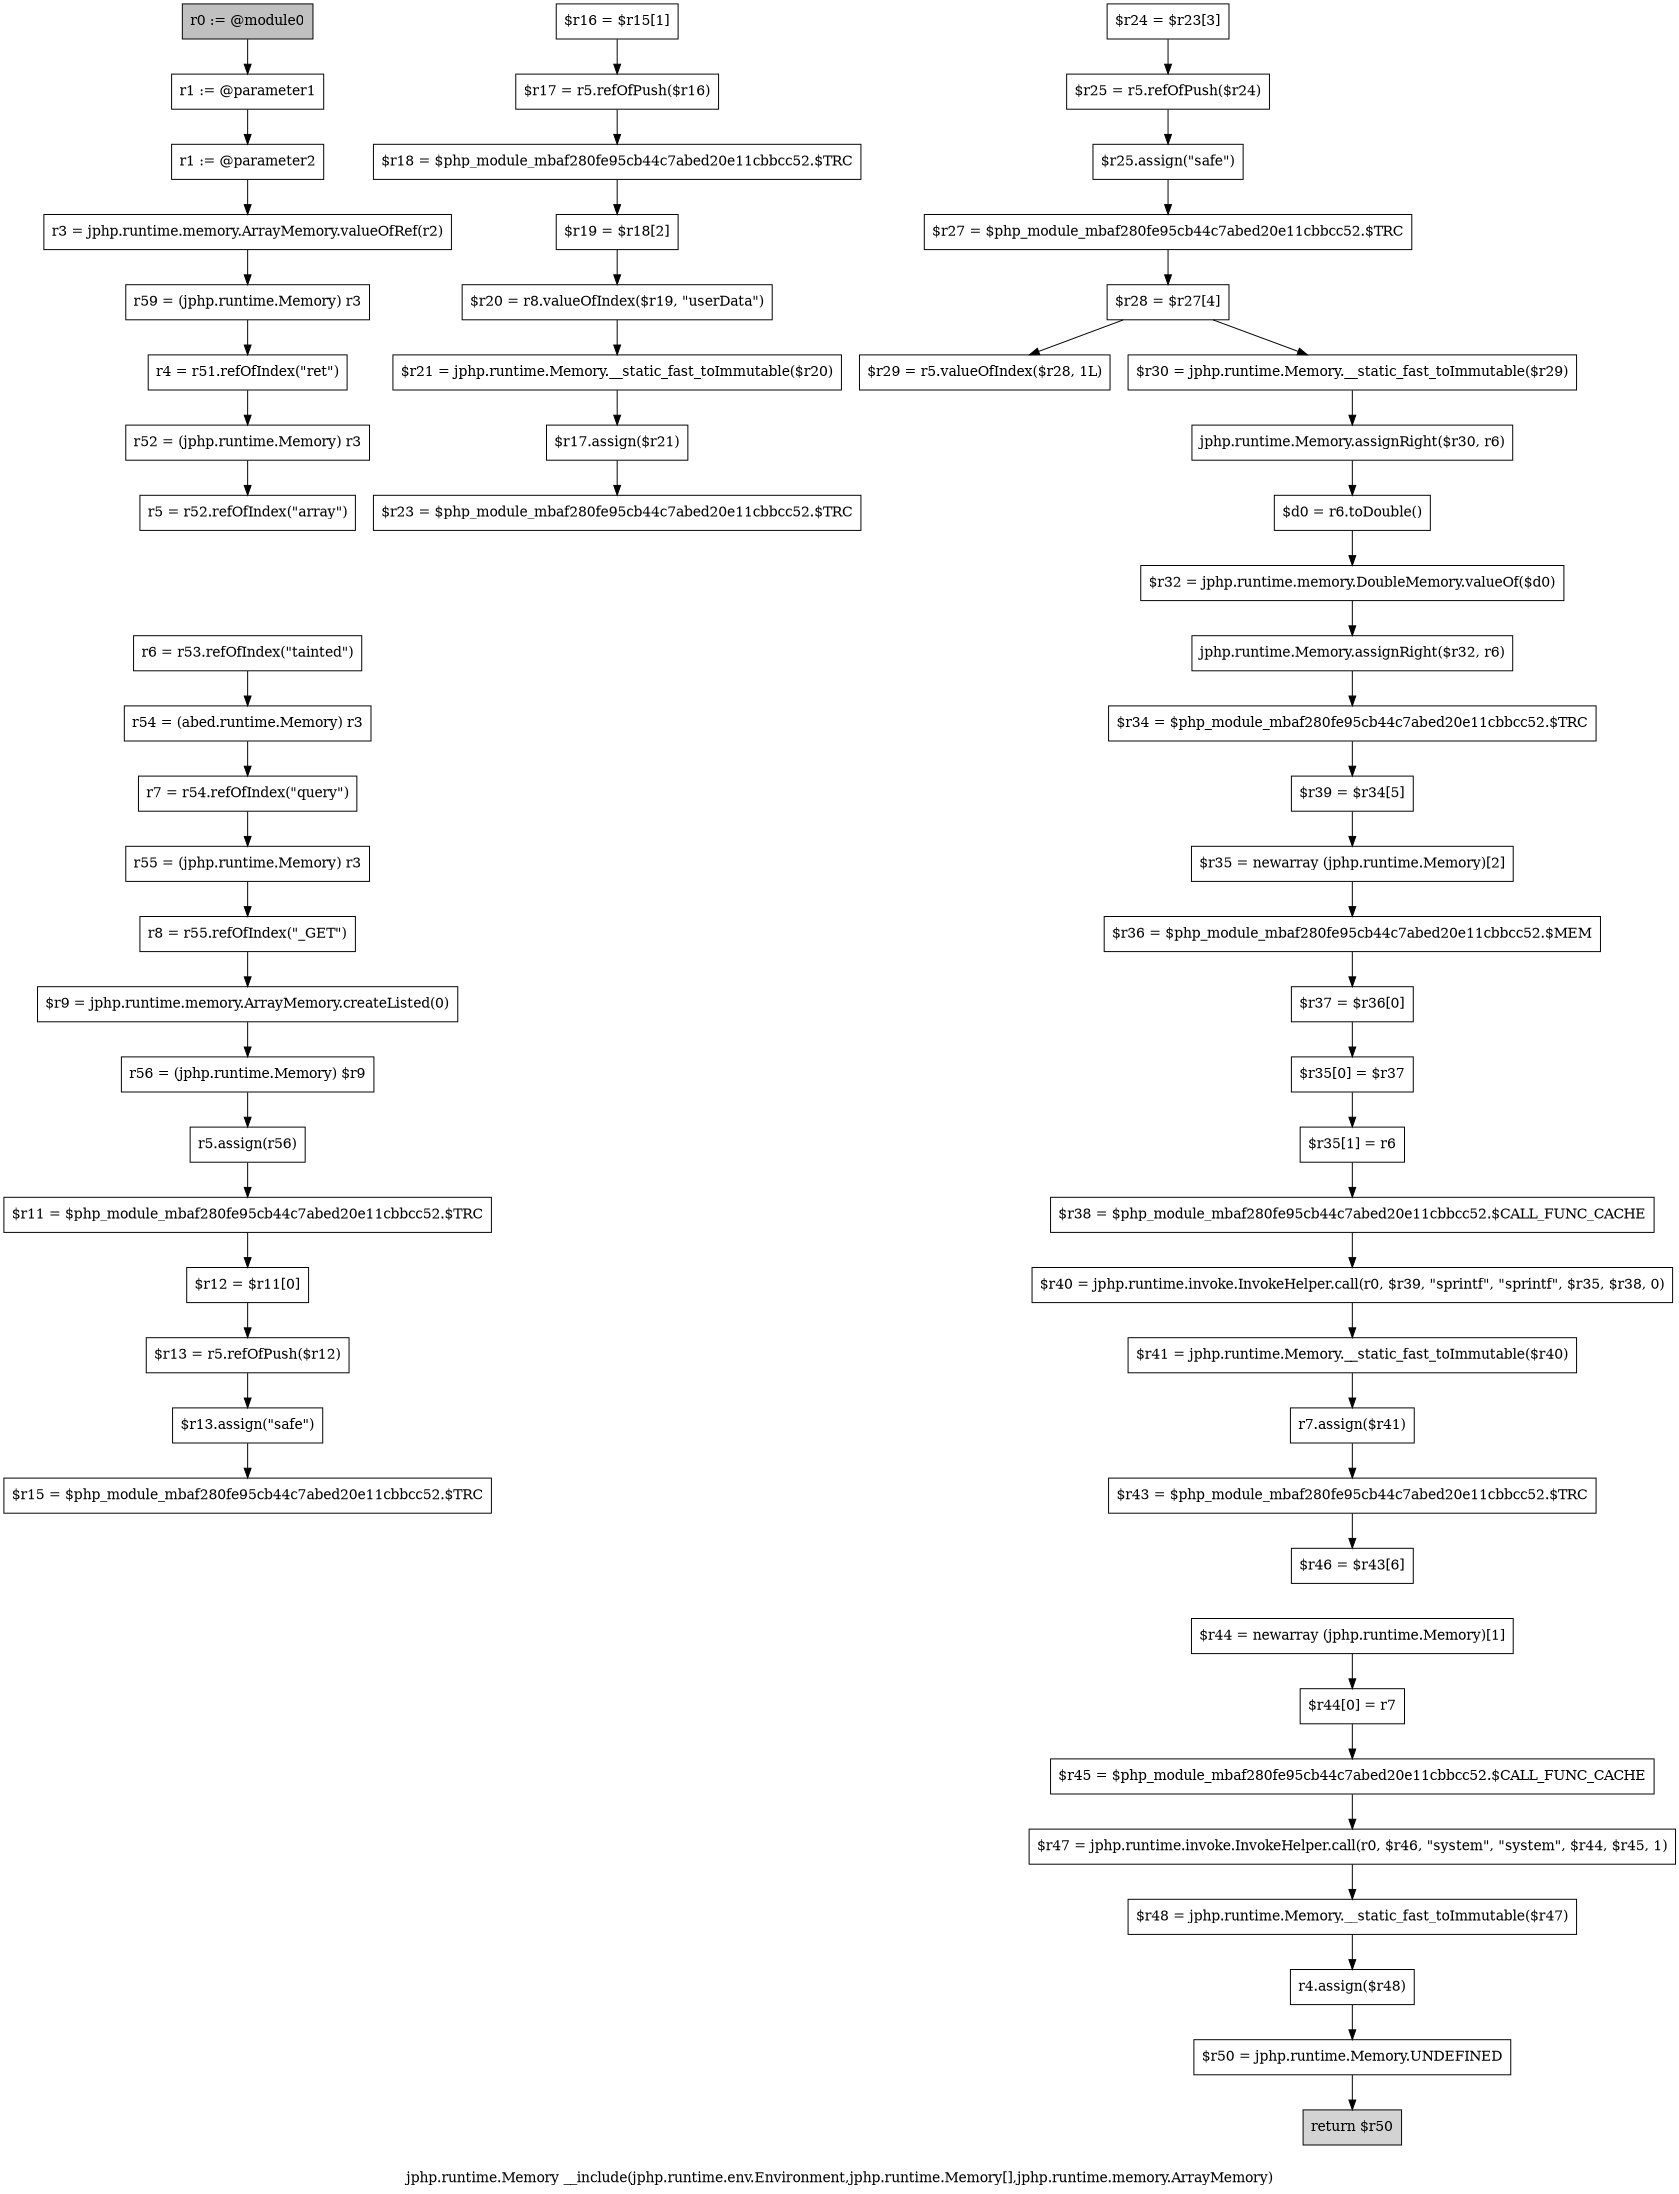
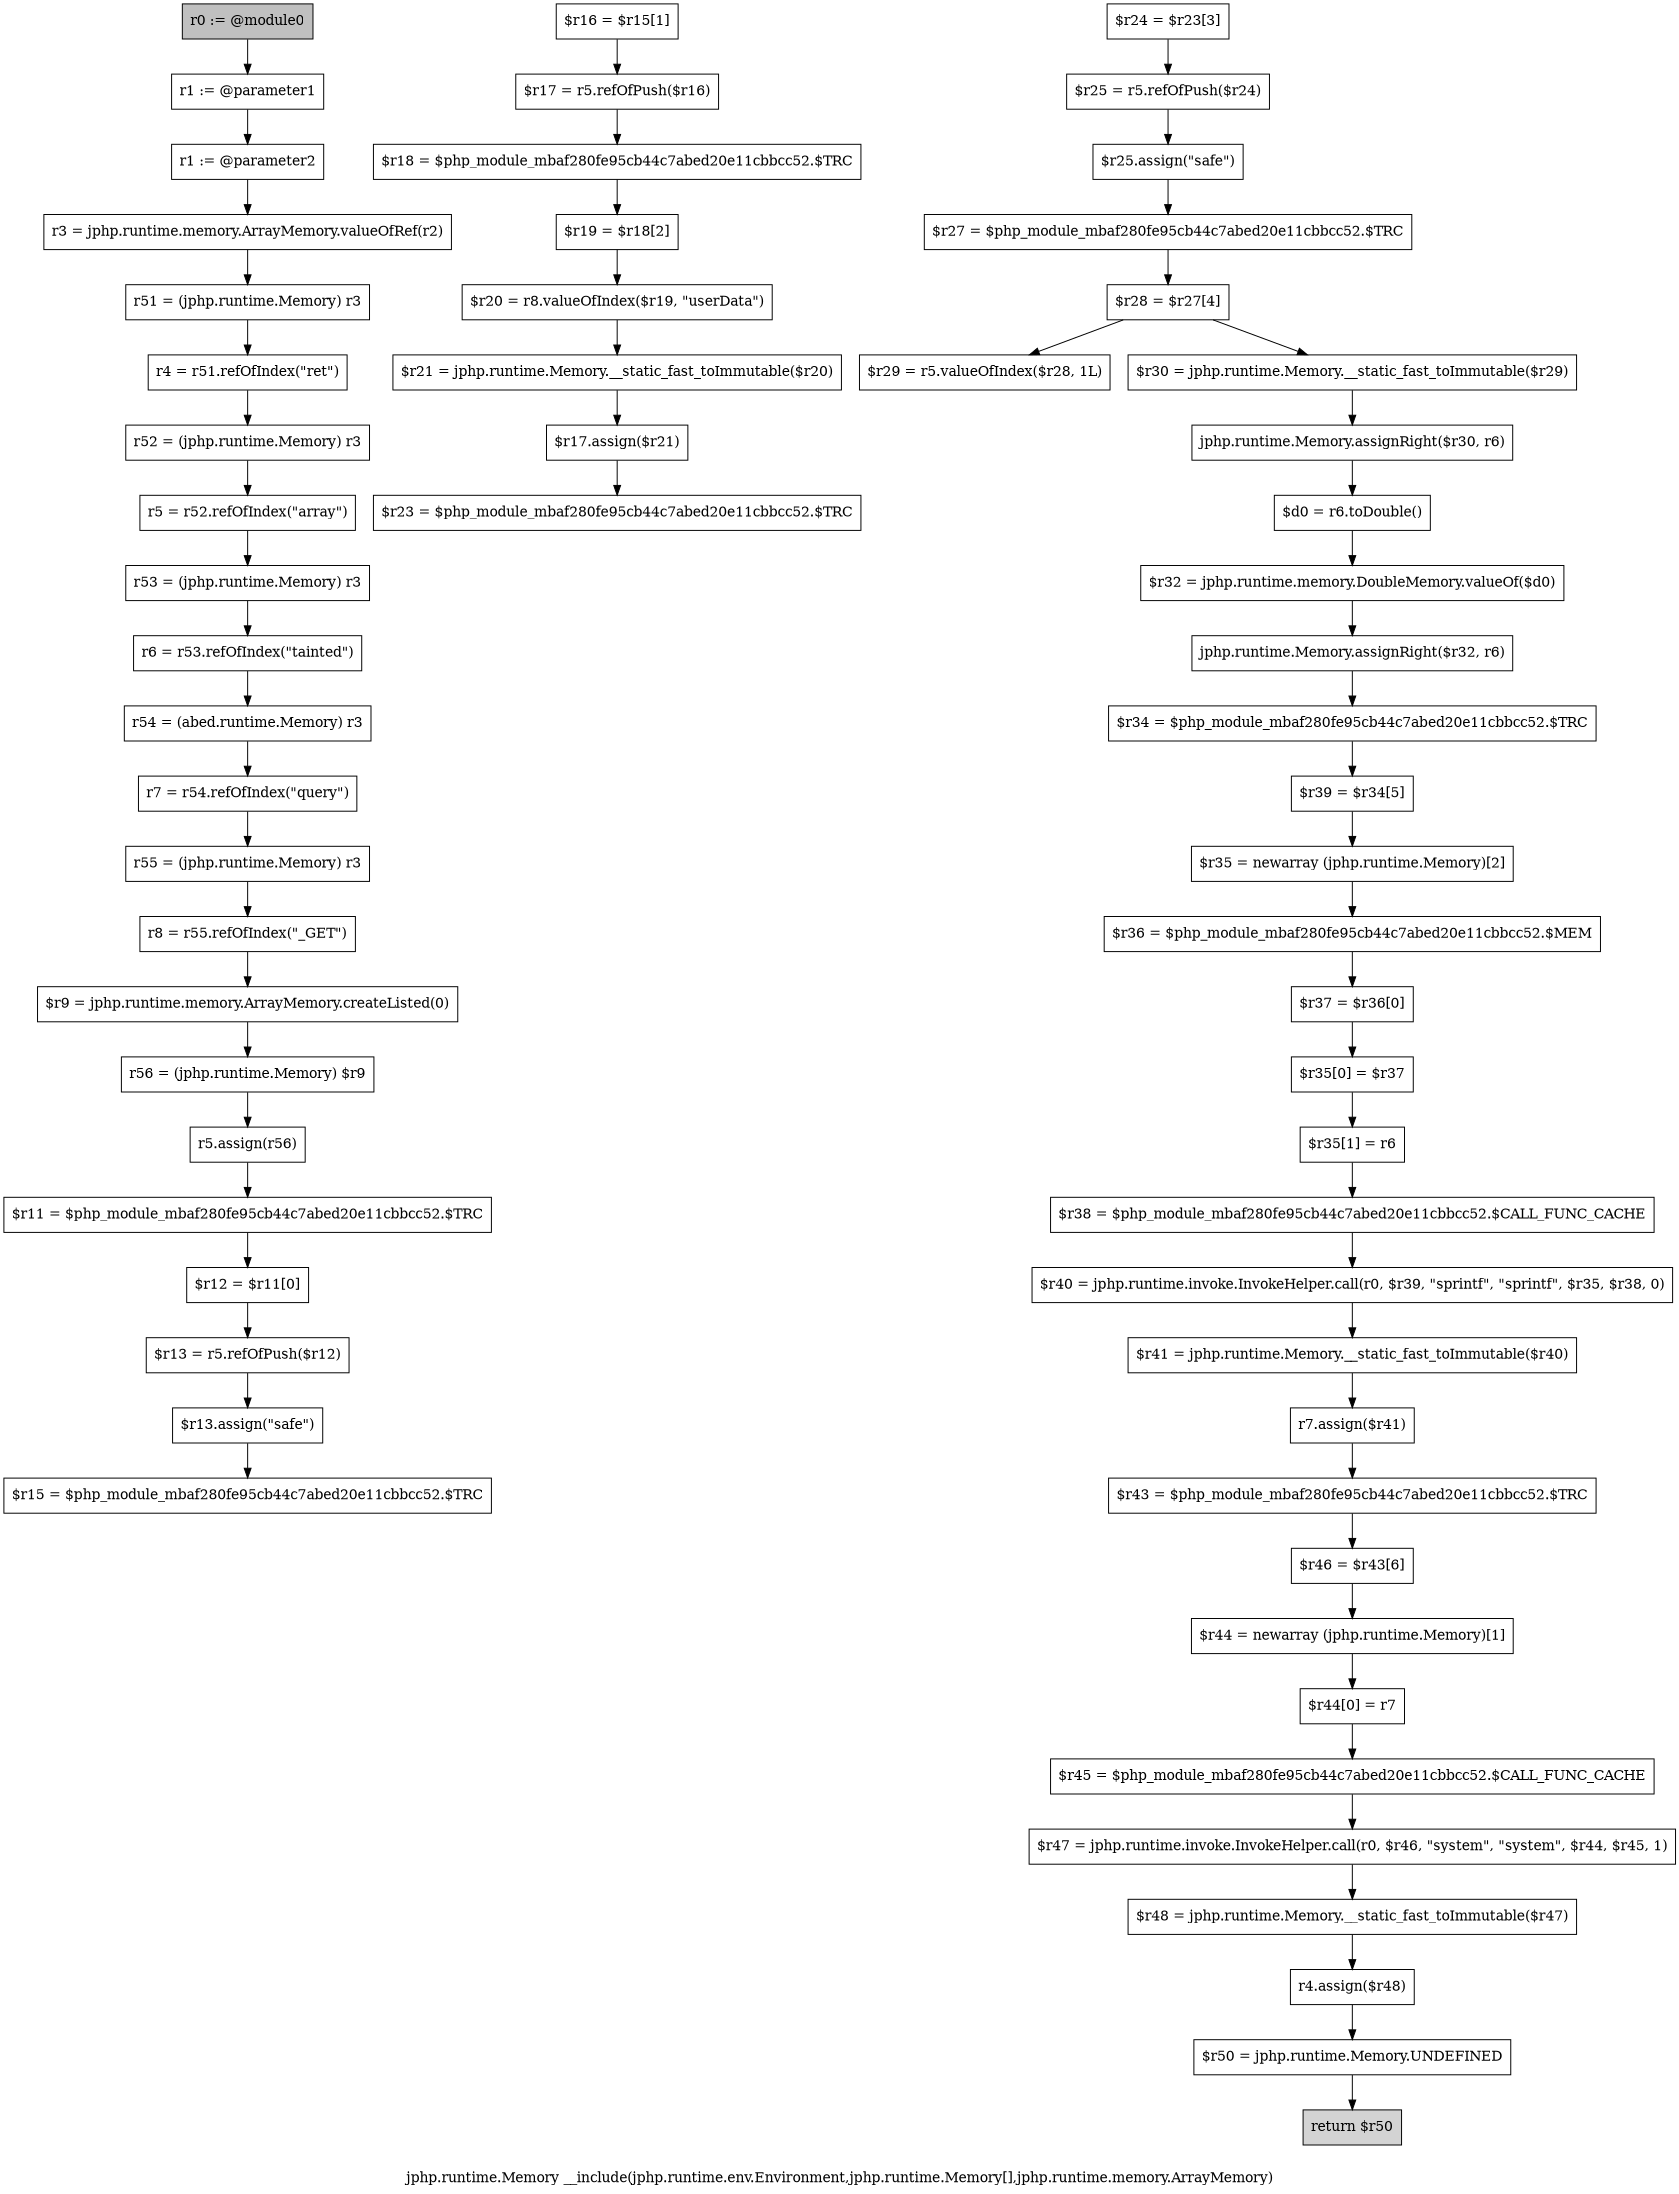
node "r59 = (jphp.runtime.Memory) r3": label "r59 = (jphp.runtime.Memory) r3" -> "r51 = (jphp.runtime.Memory) r3"
node "r53 = (jphp.runtime.Memory) r3": added
edge "$r46 = $r43[6]" -> "$r44 = newarray (jphp.runtime.Memory)[1]": added
